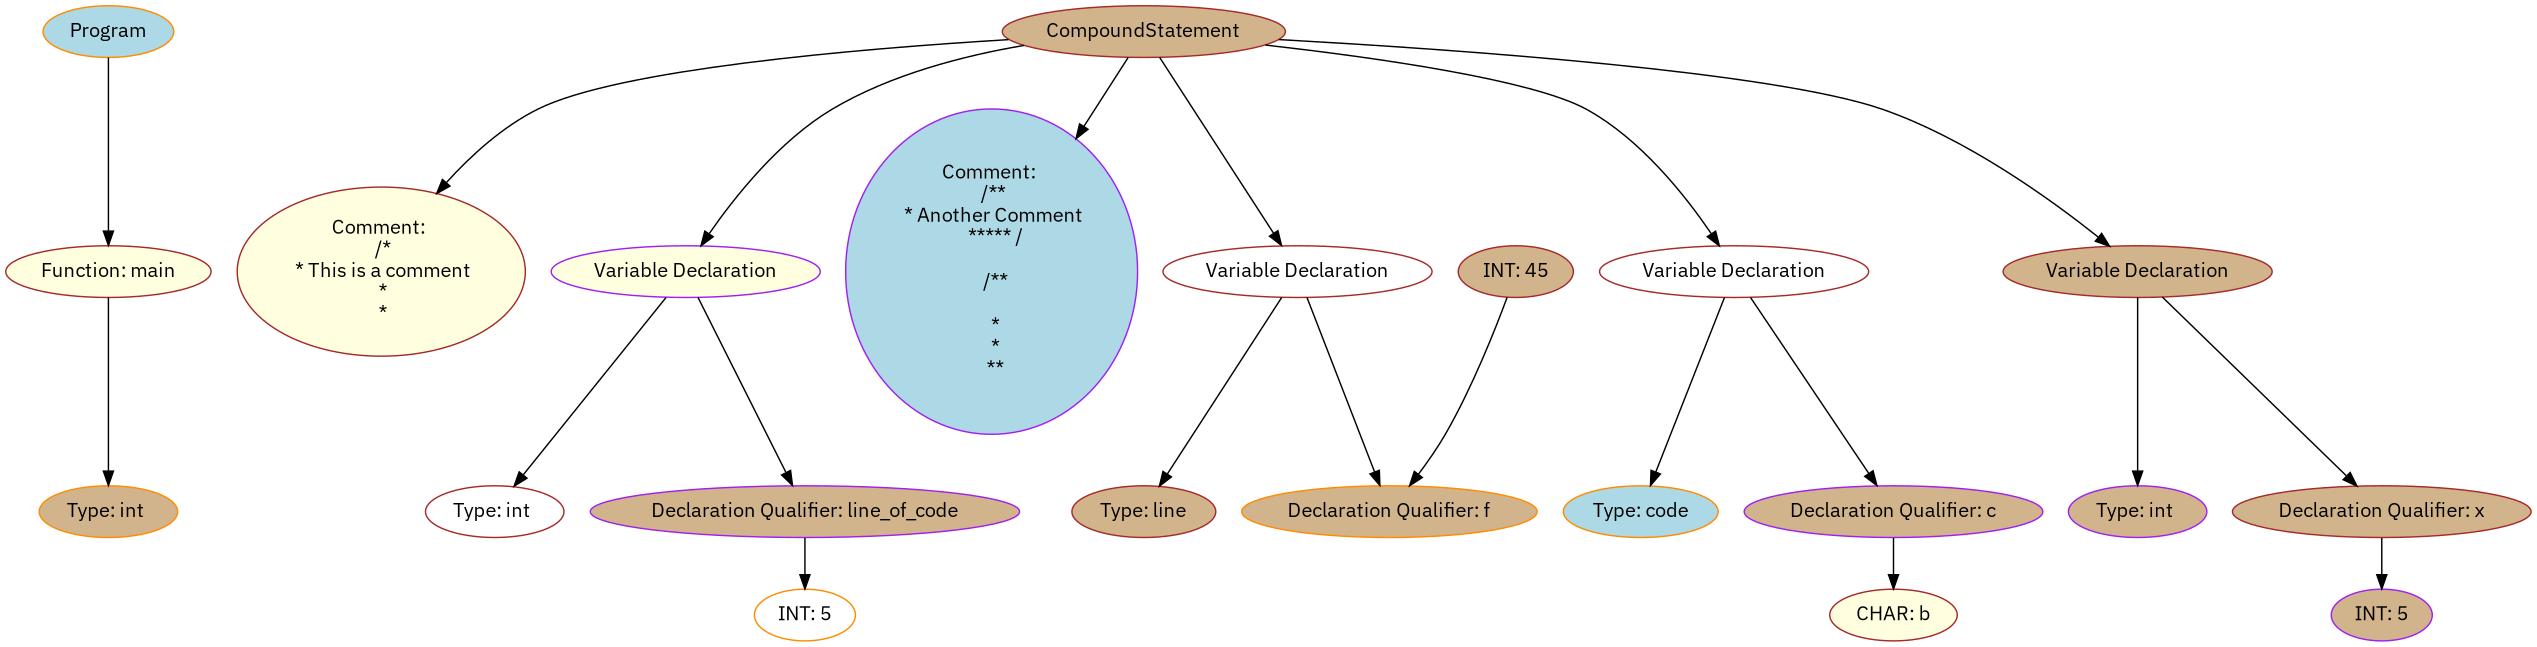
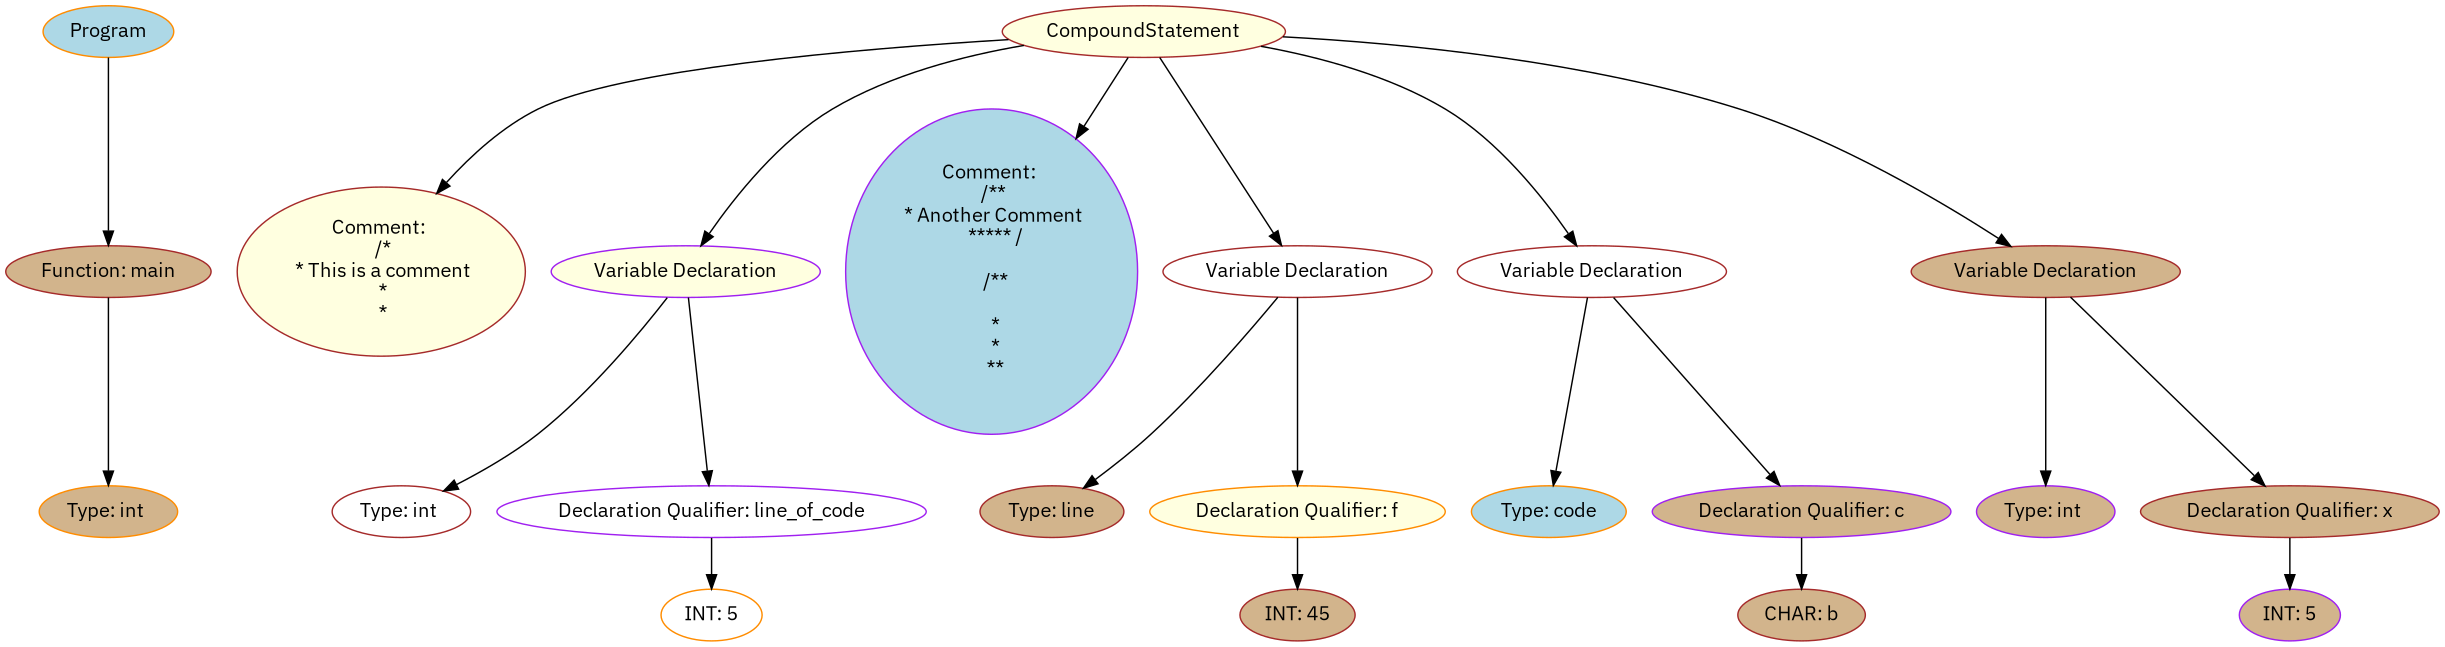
node "CompoundStatement": fillcolor tan -> lightyellow
node "Function: main": fillcolor lightyellow -> tan
edge "INT: 45" -> "Declaration Qualifier: f": reversed
node "Declaration Qualifier: line_of_code": fillcolor tan -> white
node "Declaration Qualifier: f": fillcolor tan -> lightyellow
node "CHAR: b": fillcolor lightyellow -> tan
